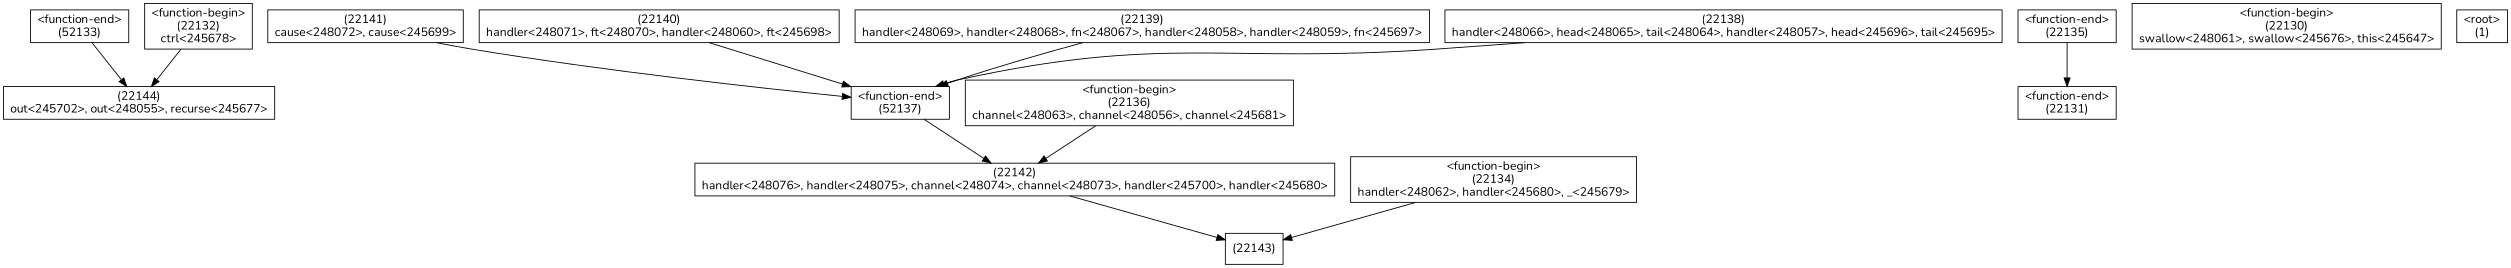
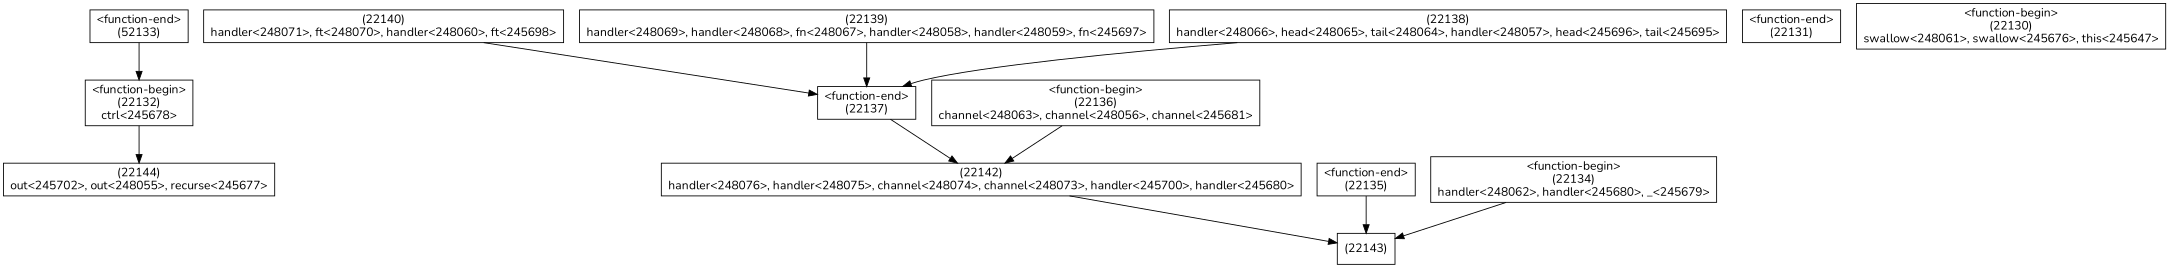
node "(22141) cause<248072>, cause<245699>": removed
node "<root> (1)": removed
edge "<function-end> (22135)" -> "<function-end> (22131)": now "<function-end> (22135)" -> "(22143)"
edge "<function-end> (52133)" -> "(22144) out<245702>, out<248055>, recurse<245677>": now "<function-end> (52133)" -> "<function-begin> (22132) ctrl<245678>"
node "<function-end> (52137)": label "<function-end> (52137)" -> "<function-end> (22137)"
